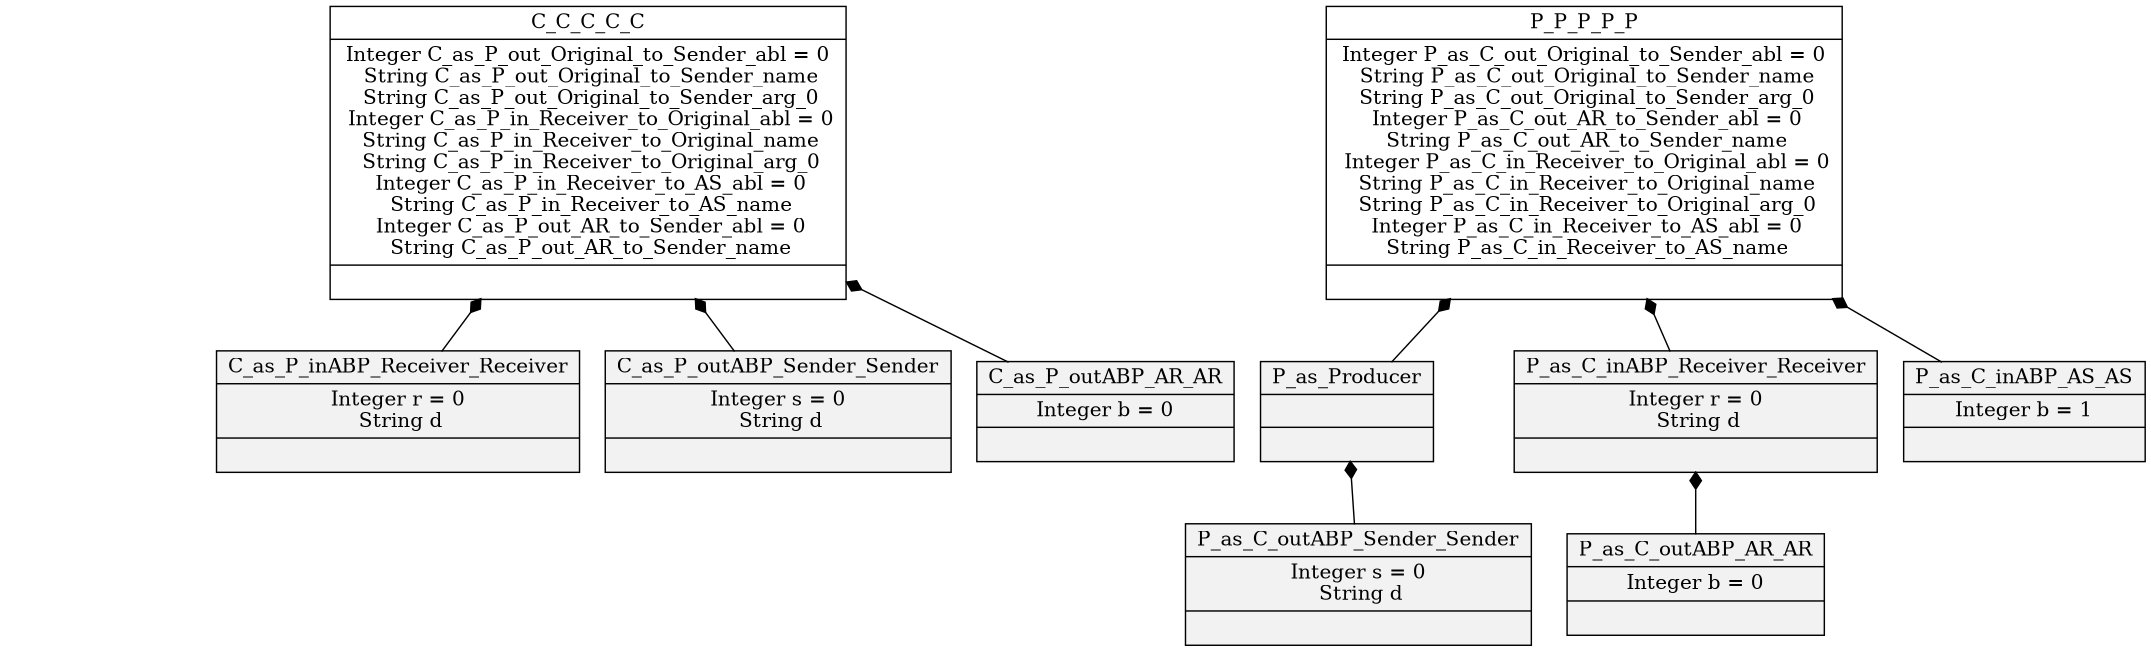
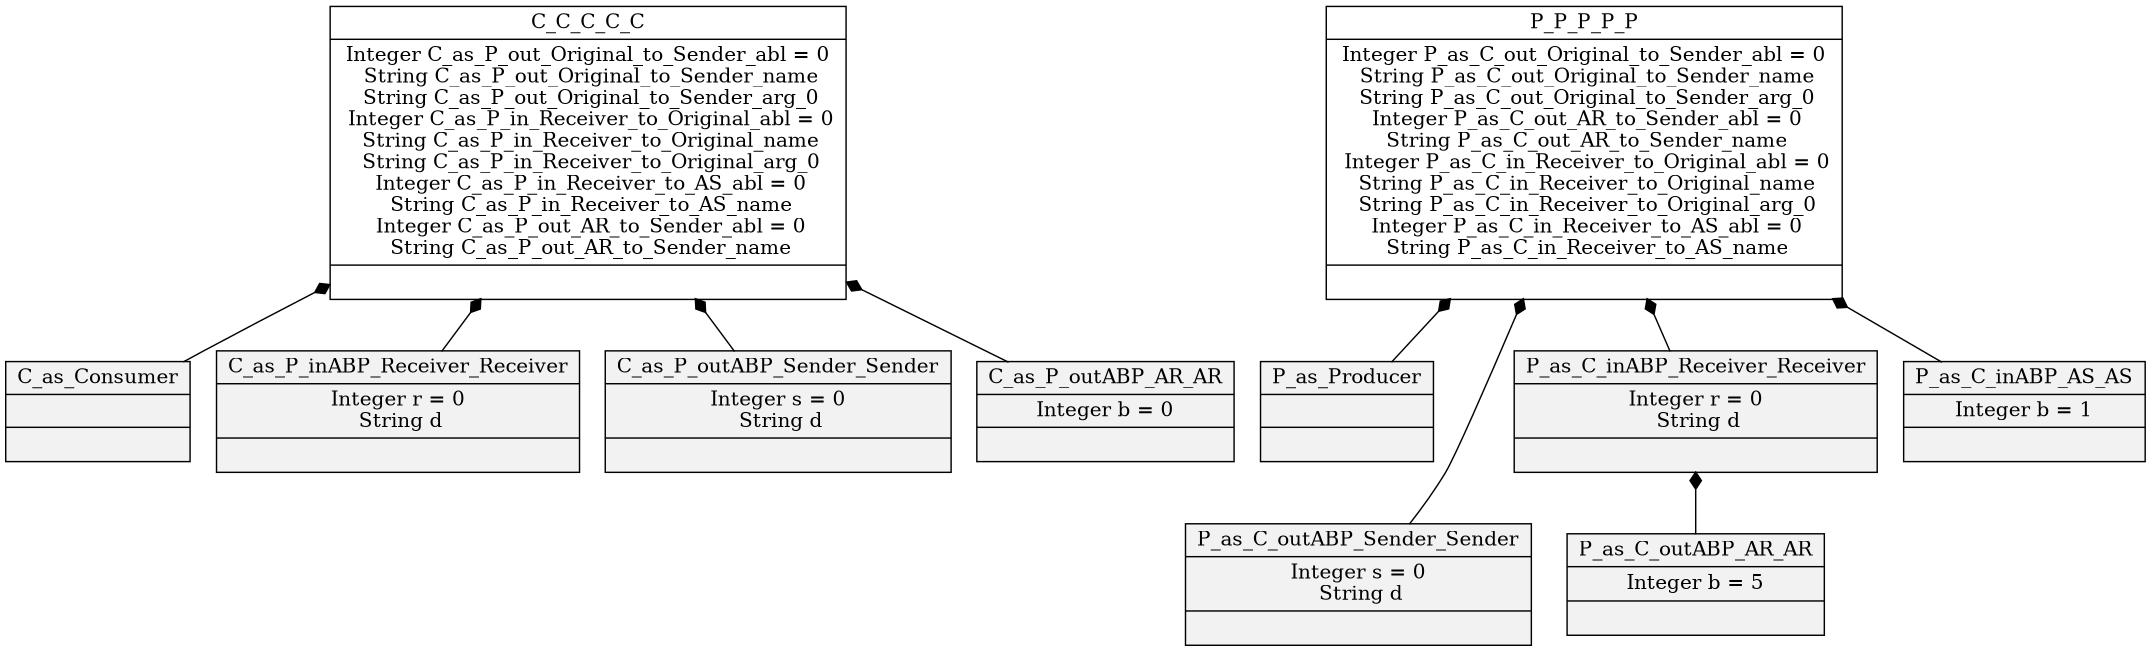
node "C_as_Consumer": added
edge "P_as_C_outABP_Sender_Sender" -> "P_as_Producer": now "P_as_C_outABP_Sender_Sender" -> "P_P_P_P_P"
node "P_as_C_outABP_AR_AR": text "Integer b = 0" -> "Integer b = 5"
